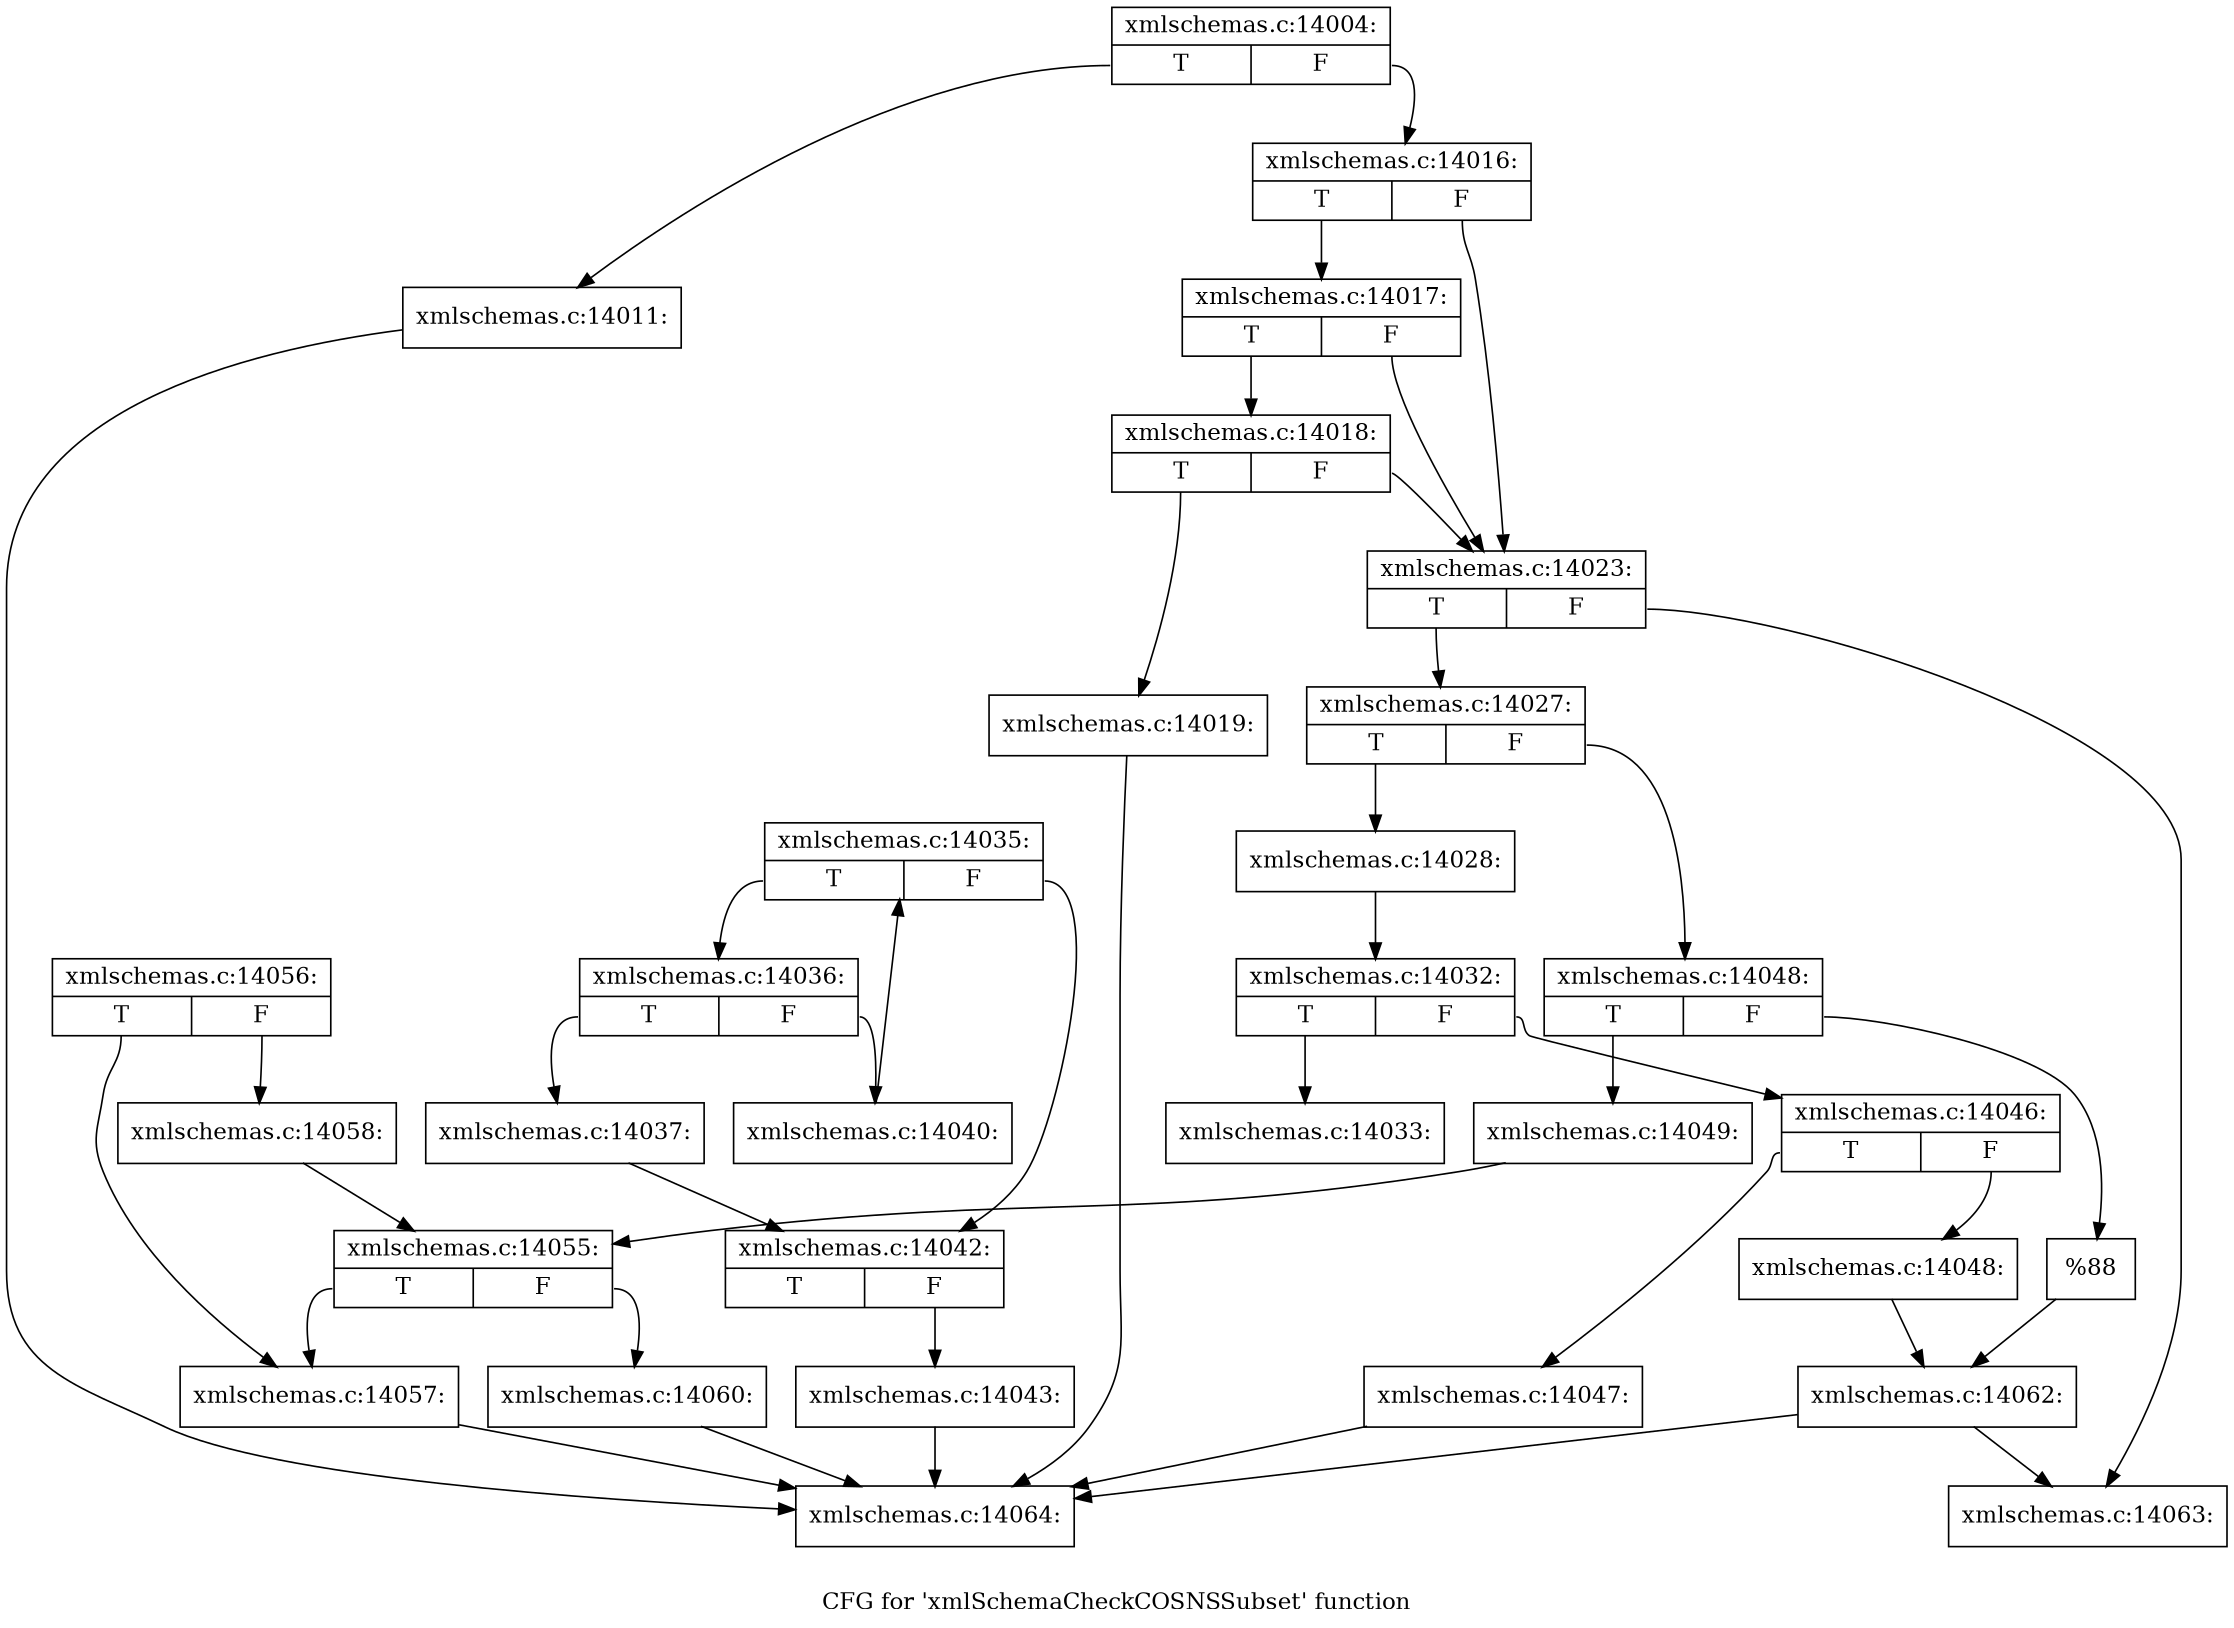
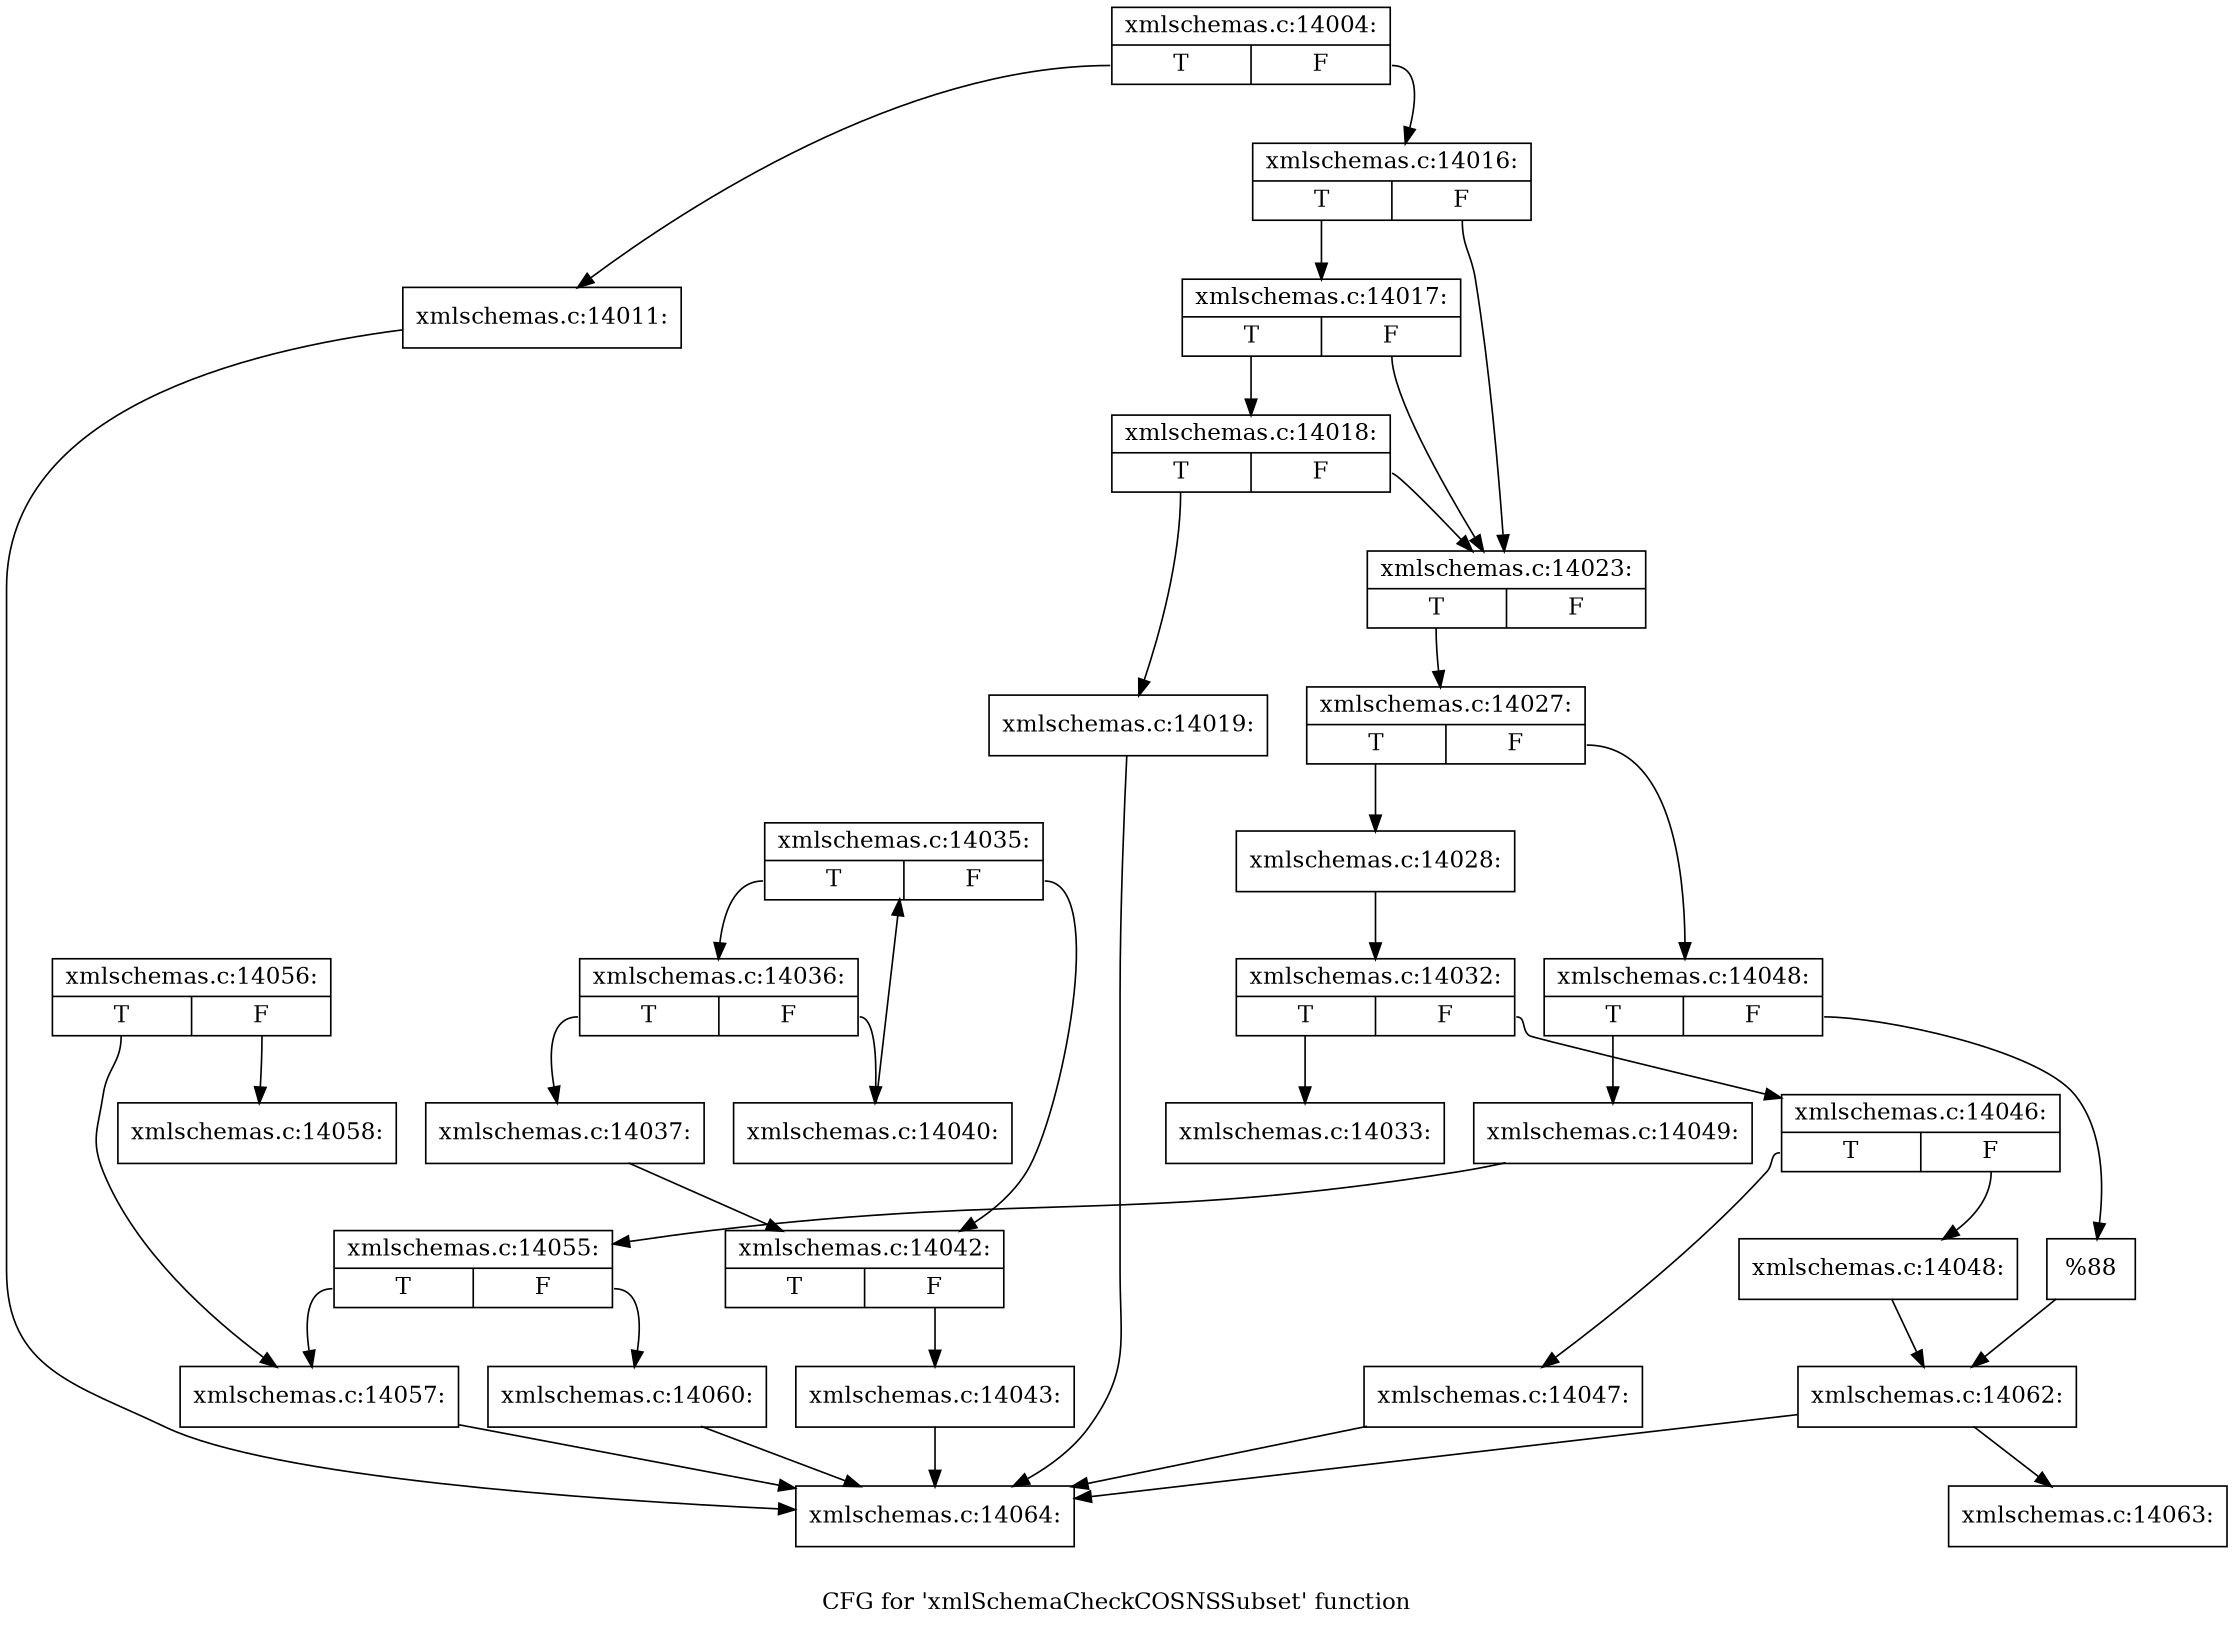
edge "xmlschemas.c:14023:" -> "xmlschemas.c:14063:": removed
edge "xmlschemas.c:14058:" -> "xmlschemas.c:14055:": removed
